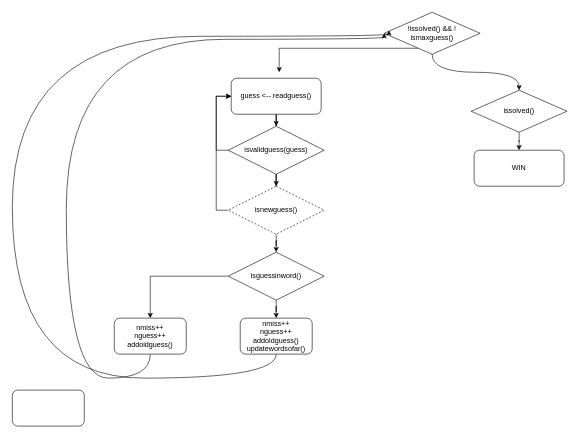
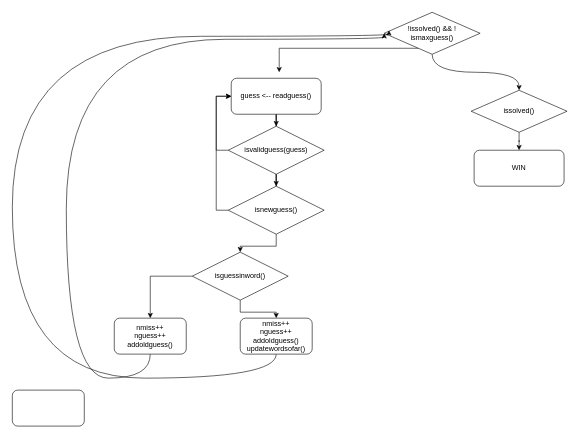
node "isnewguess()": style dashed -> solid
node "isguessinword()": moved (276, 276) -> (240, 276)
